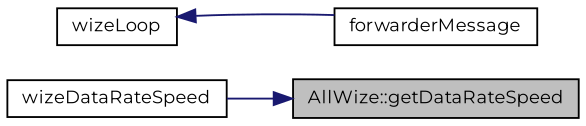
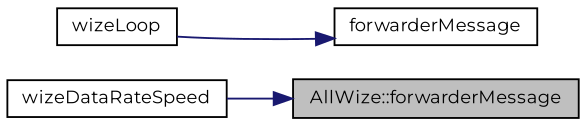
edge "forwarderMessage" -> "wizeLoop": reversed
node "AllWize::getDataRateSpeed": label "AllWize::getDataRateSpeed" -> "AllWize::forwarderMessage"
